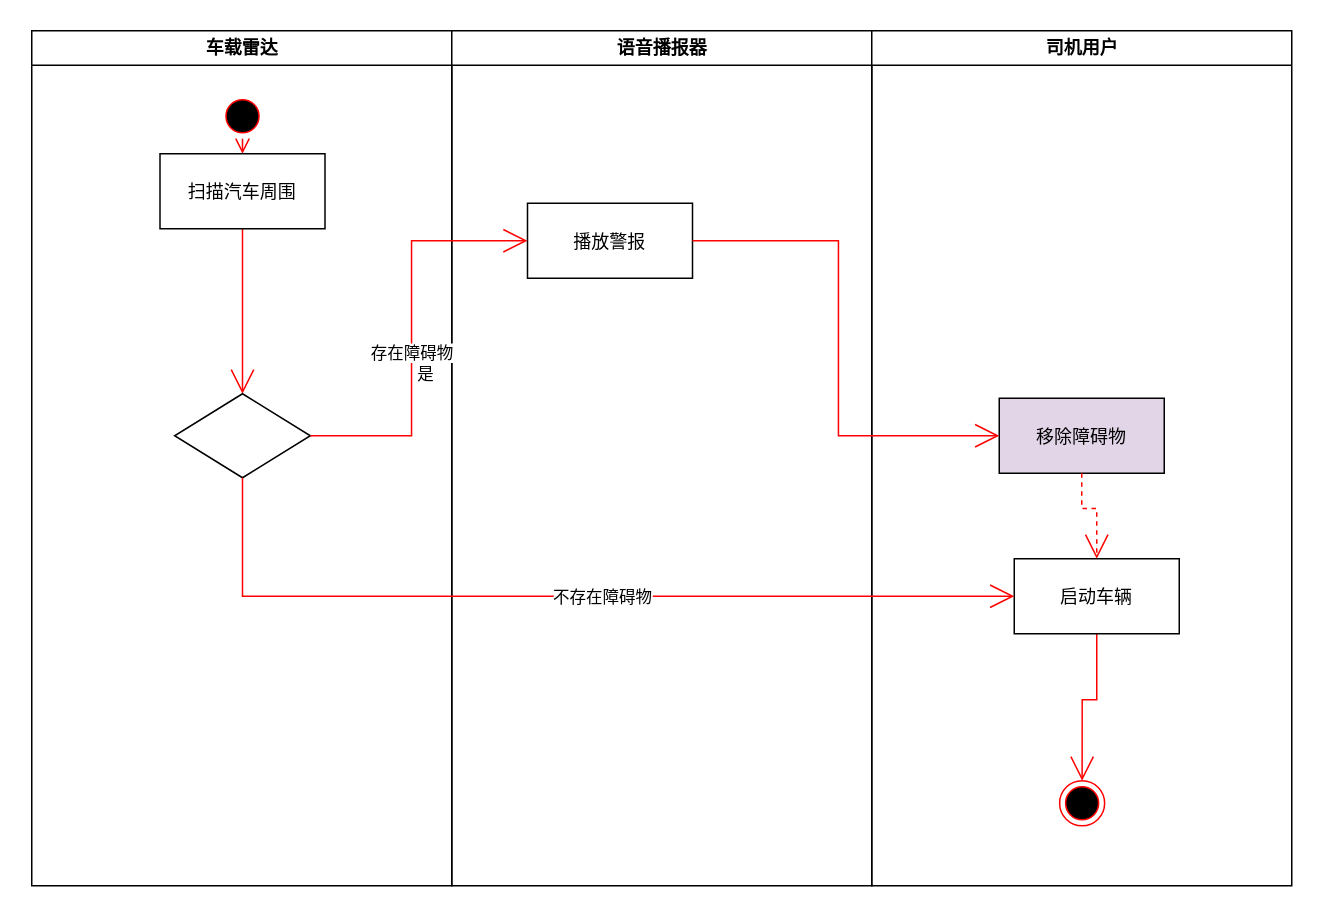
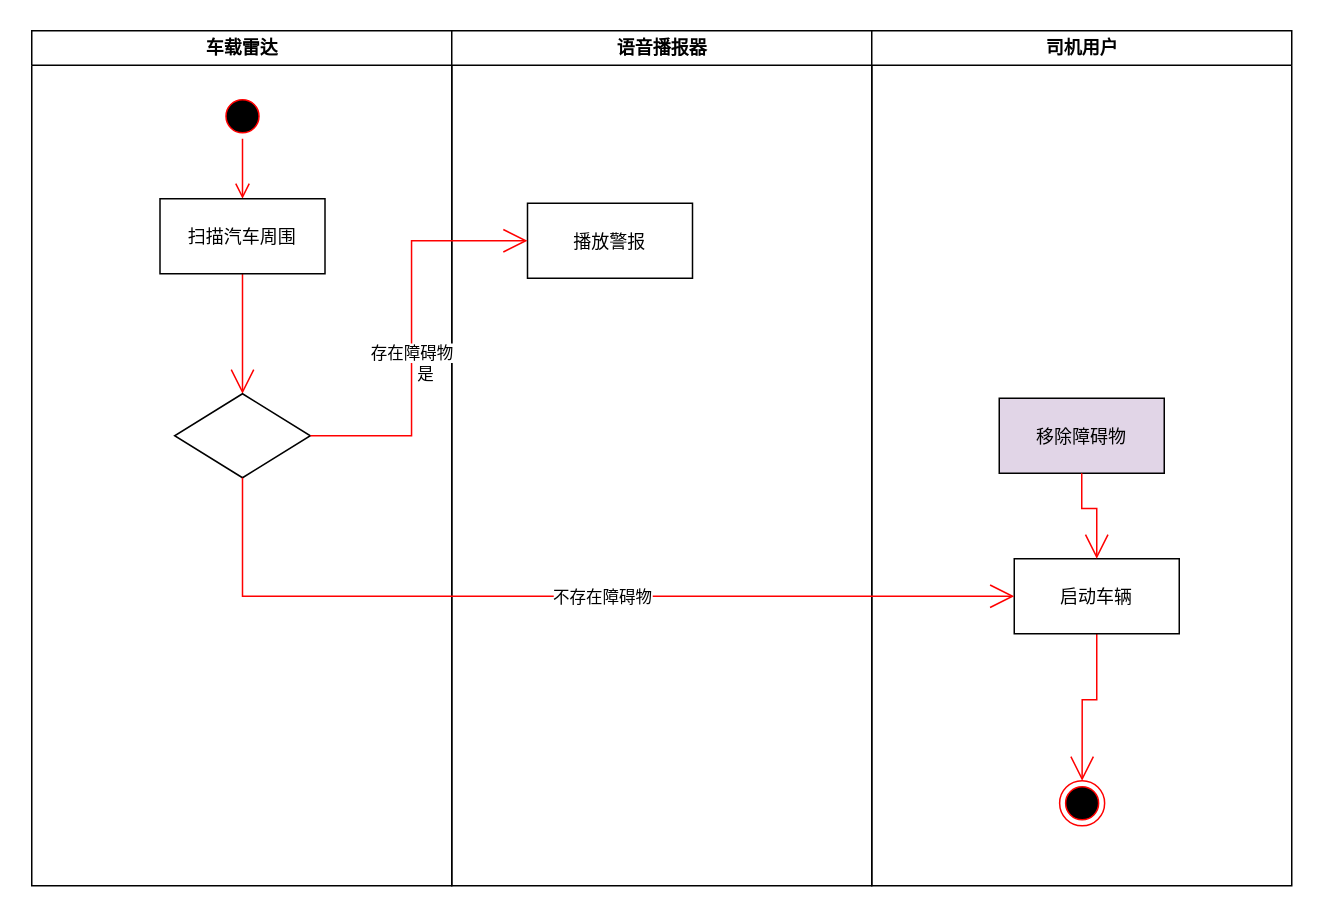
node "扫描汽车周围": moved (242, 191) -> (242, 236)
edge "播放警报" -> "移除障碍物": removed
edge "移除障碍物" -> "启动车辆": style dashed -> solid
